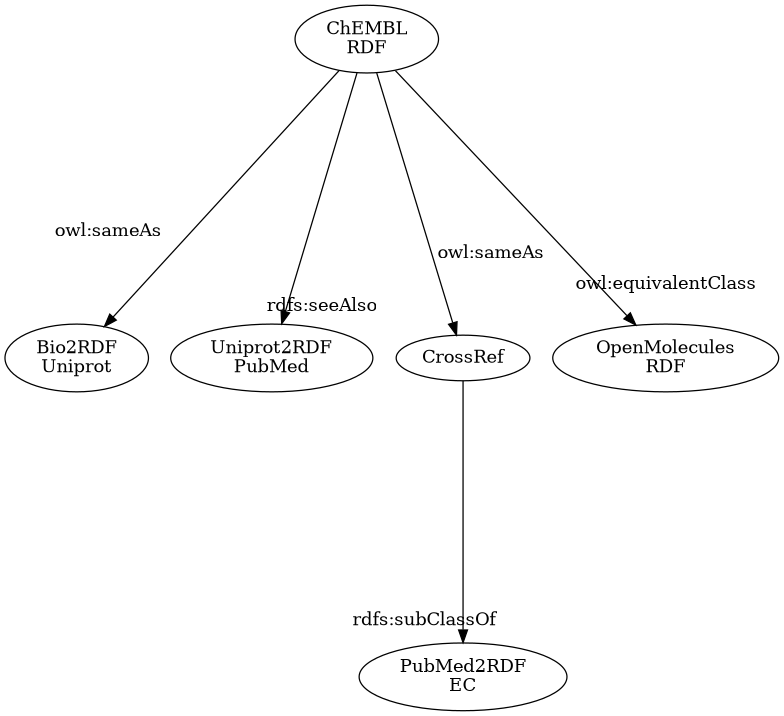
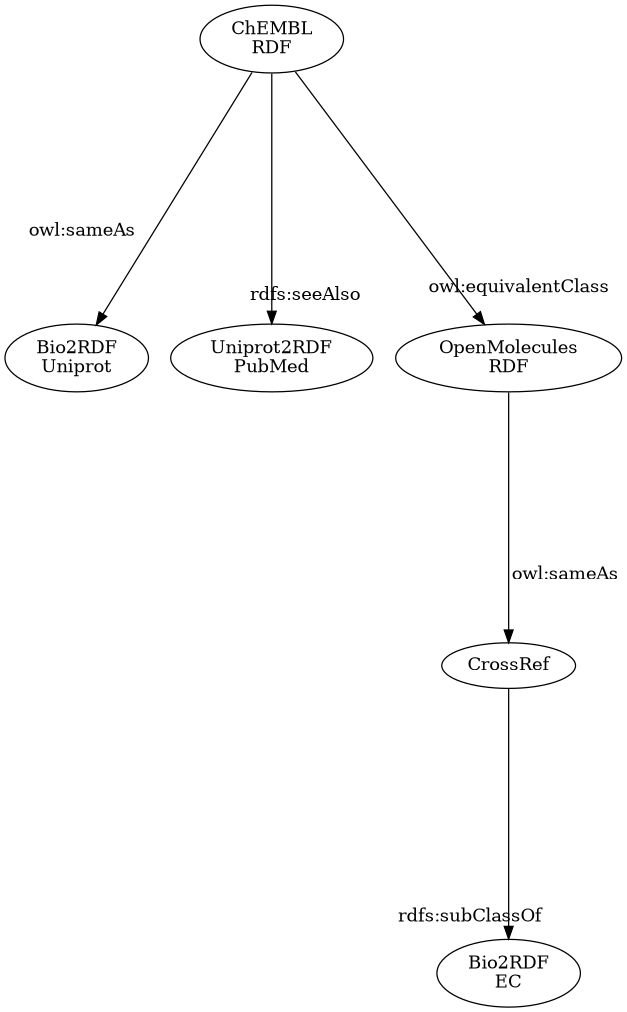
edge "ChEMBL RDF" -> "CrossRef": now "OpenMolecules RDF" -> "CrossRef"
node "PubMed2RDF EC": label "PubMed2RDF EC" -> "Bio2RDF EC"
